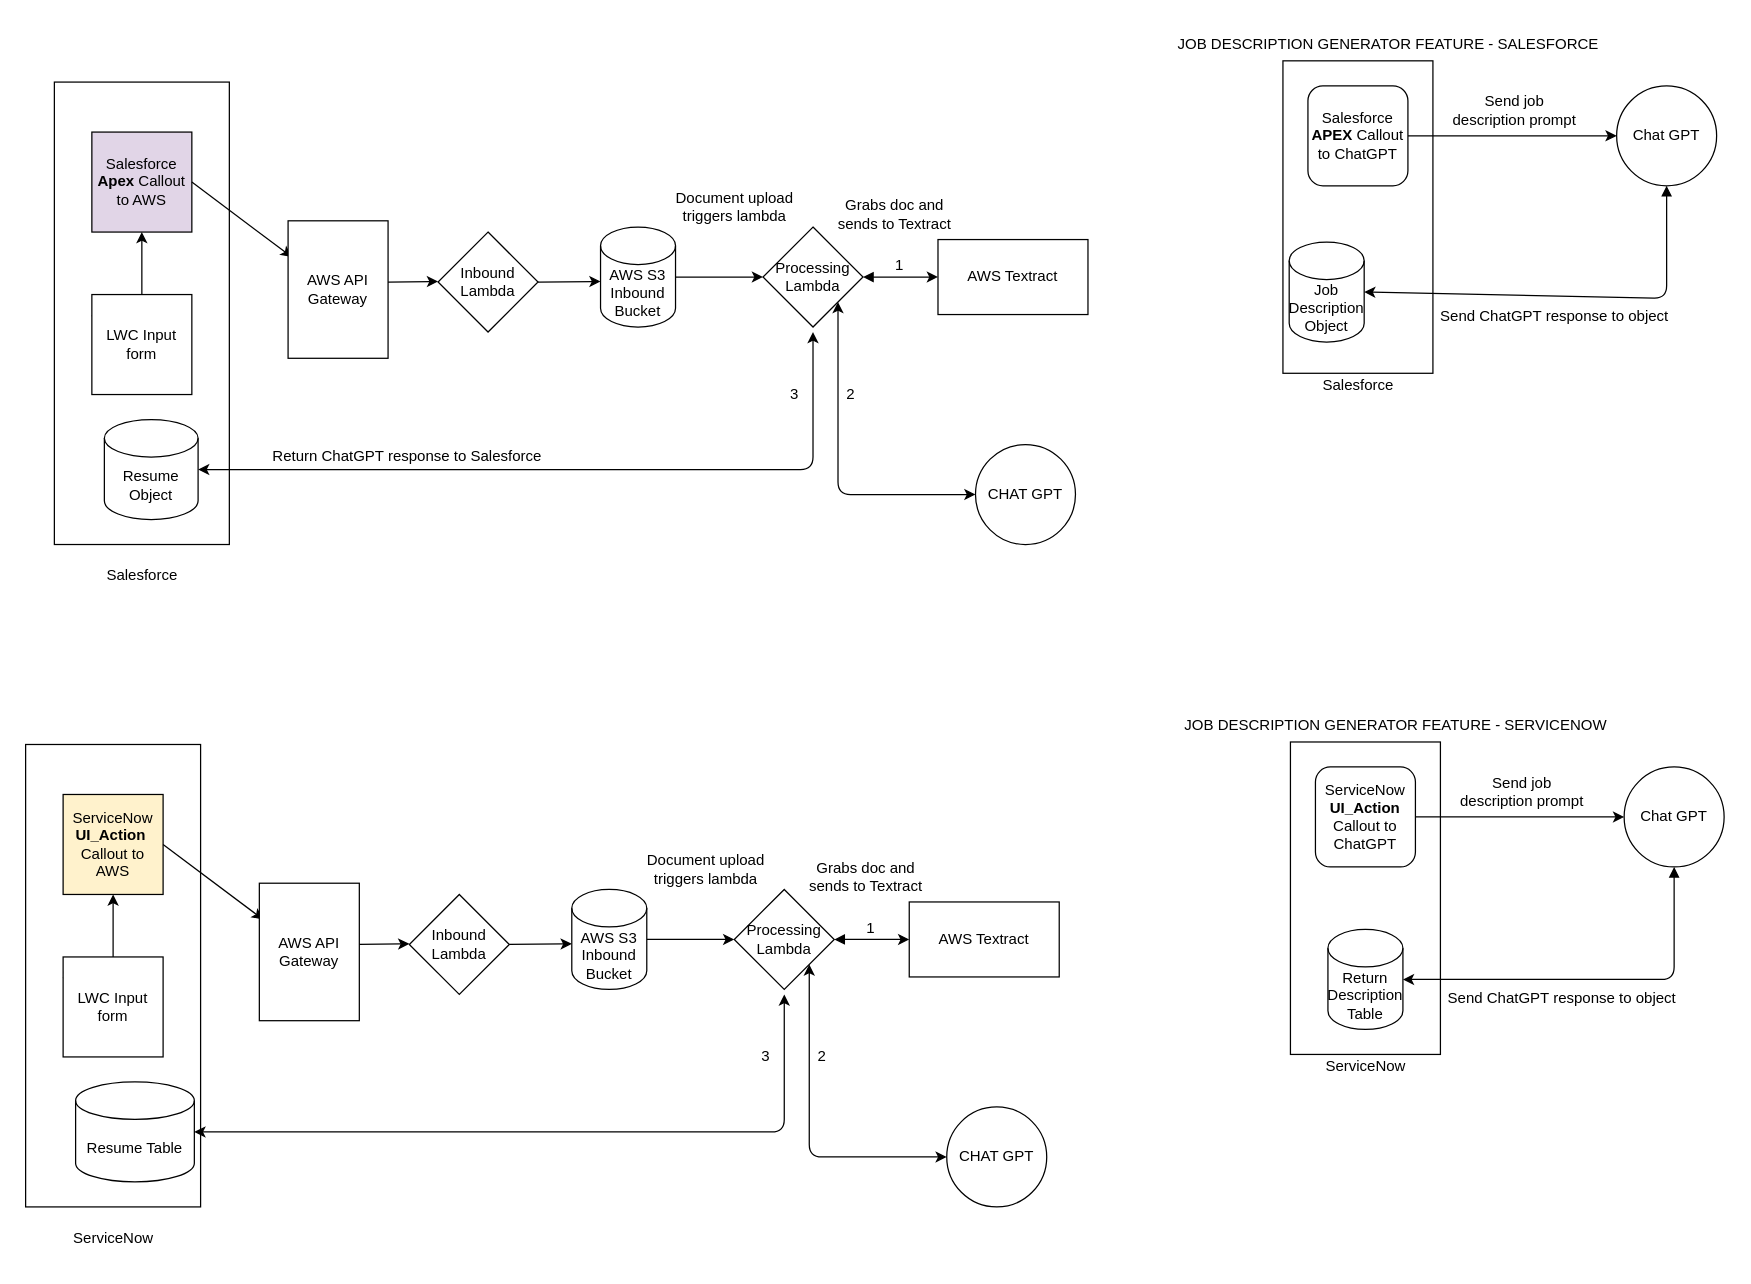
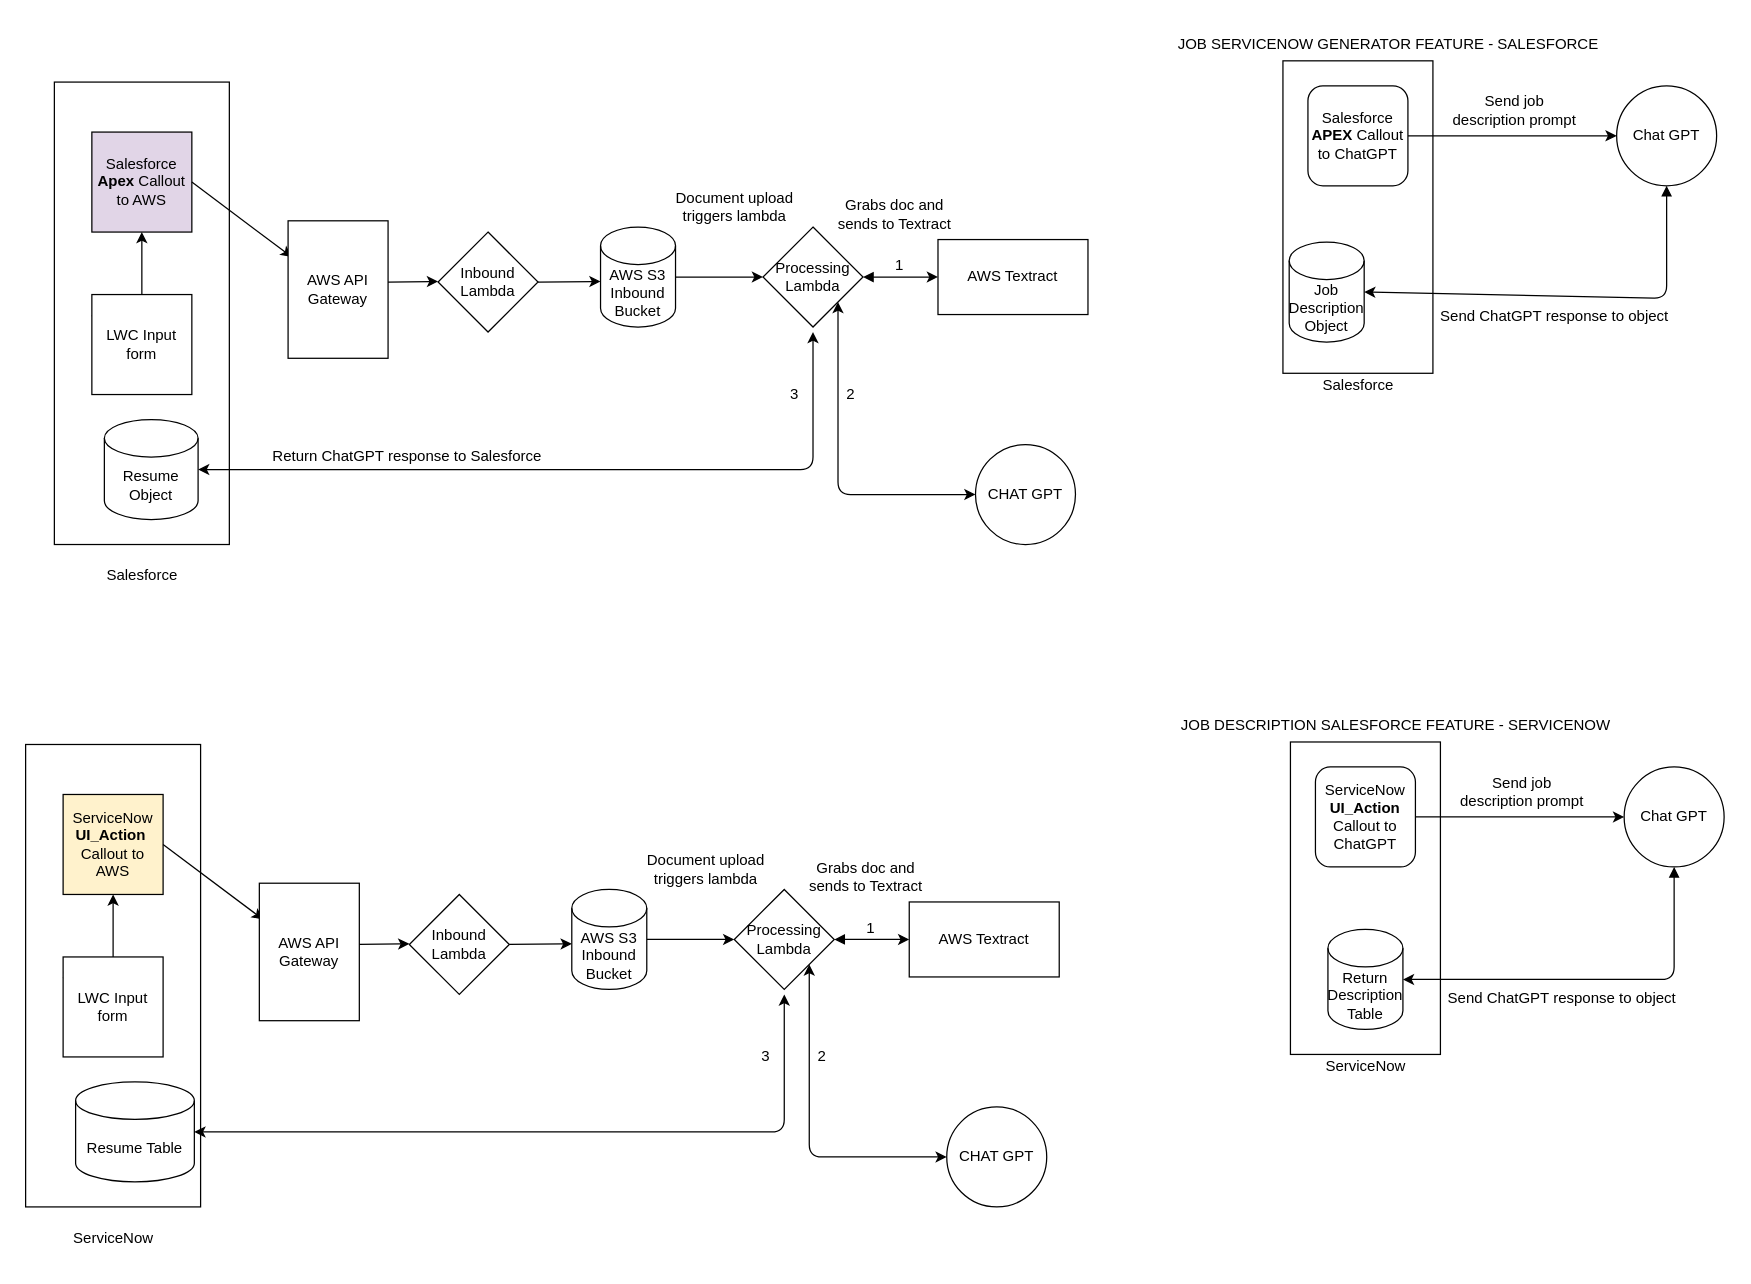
node "JOB DESCRIPTION GENERATOR FEATURE - SALESFORCE": label "JOB DESCRIPTION GENERATOR FEATURE - SALESFORCE" -> "JOB SERVICENOW GENERATOR FEATURE - SALESFORCE"
node "JOB DESCRIPTION GENERATOR FEATURE - SERVICENOW": label "JOB DESCRIPTION GENERATOR FEATURE - SERVICENOW" -> "JOB DESCRIPTION SALESFORCE FEATURE - SERVICENOW"
